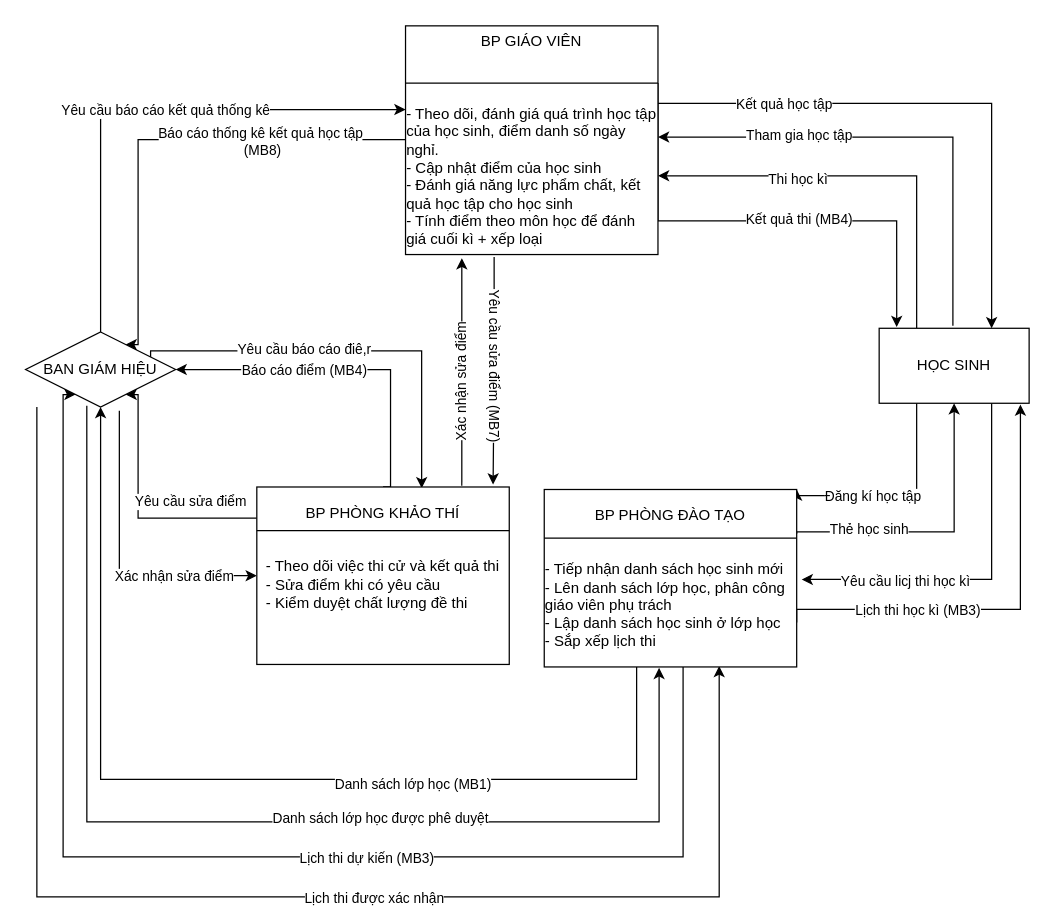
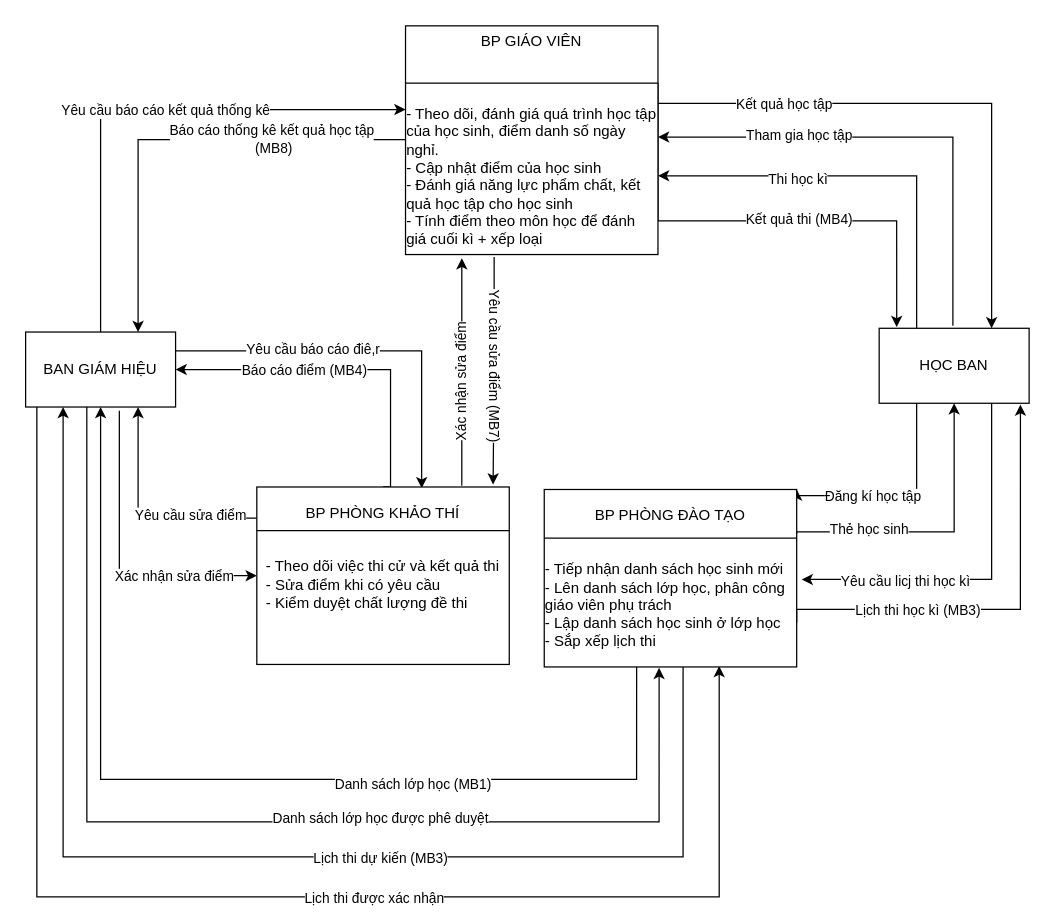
node "HỌC SINH": label "HỌC SINH" -> "HỌC BAN"
node "BAN GIÁM HIỆU": shape diamond -> rectangle
